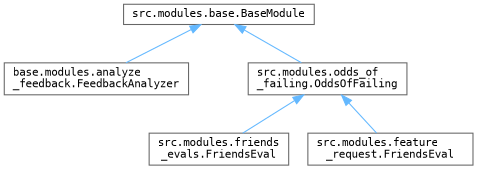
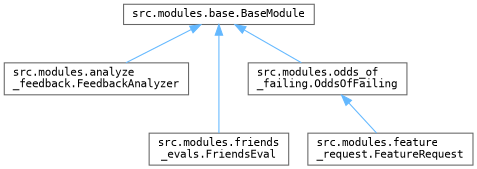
node "base.modules.analyze _feedback.FeedbackAnalyzer": label "base.modules.analyze _feedback.FeedbackAnalyzer" -> "src.modules.analyze _feedback.FeedbackAnalyzer"
edge "src.modules.friends _evals.FriendsEval" -> "src.modules.odds_of _failing.OddsOfFailing": now "src.modules.friends _evals.FriendsEval" -> "src.modules.base.BaseModule"
node "src.modules.feature _request.FriendsEval": label "src.modules.feature _request.FriendsEval" -> "src.modules.feature _request.FeatureRequest"
